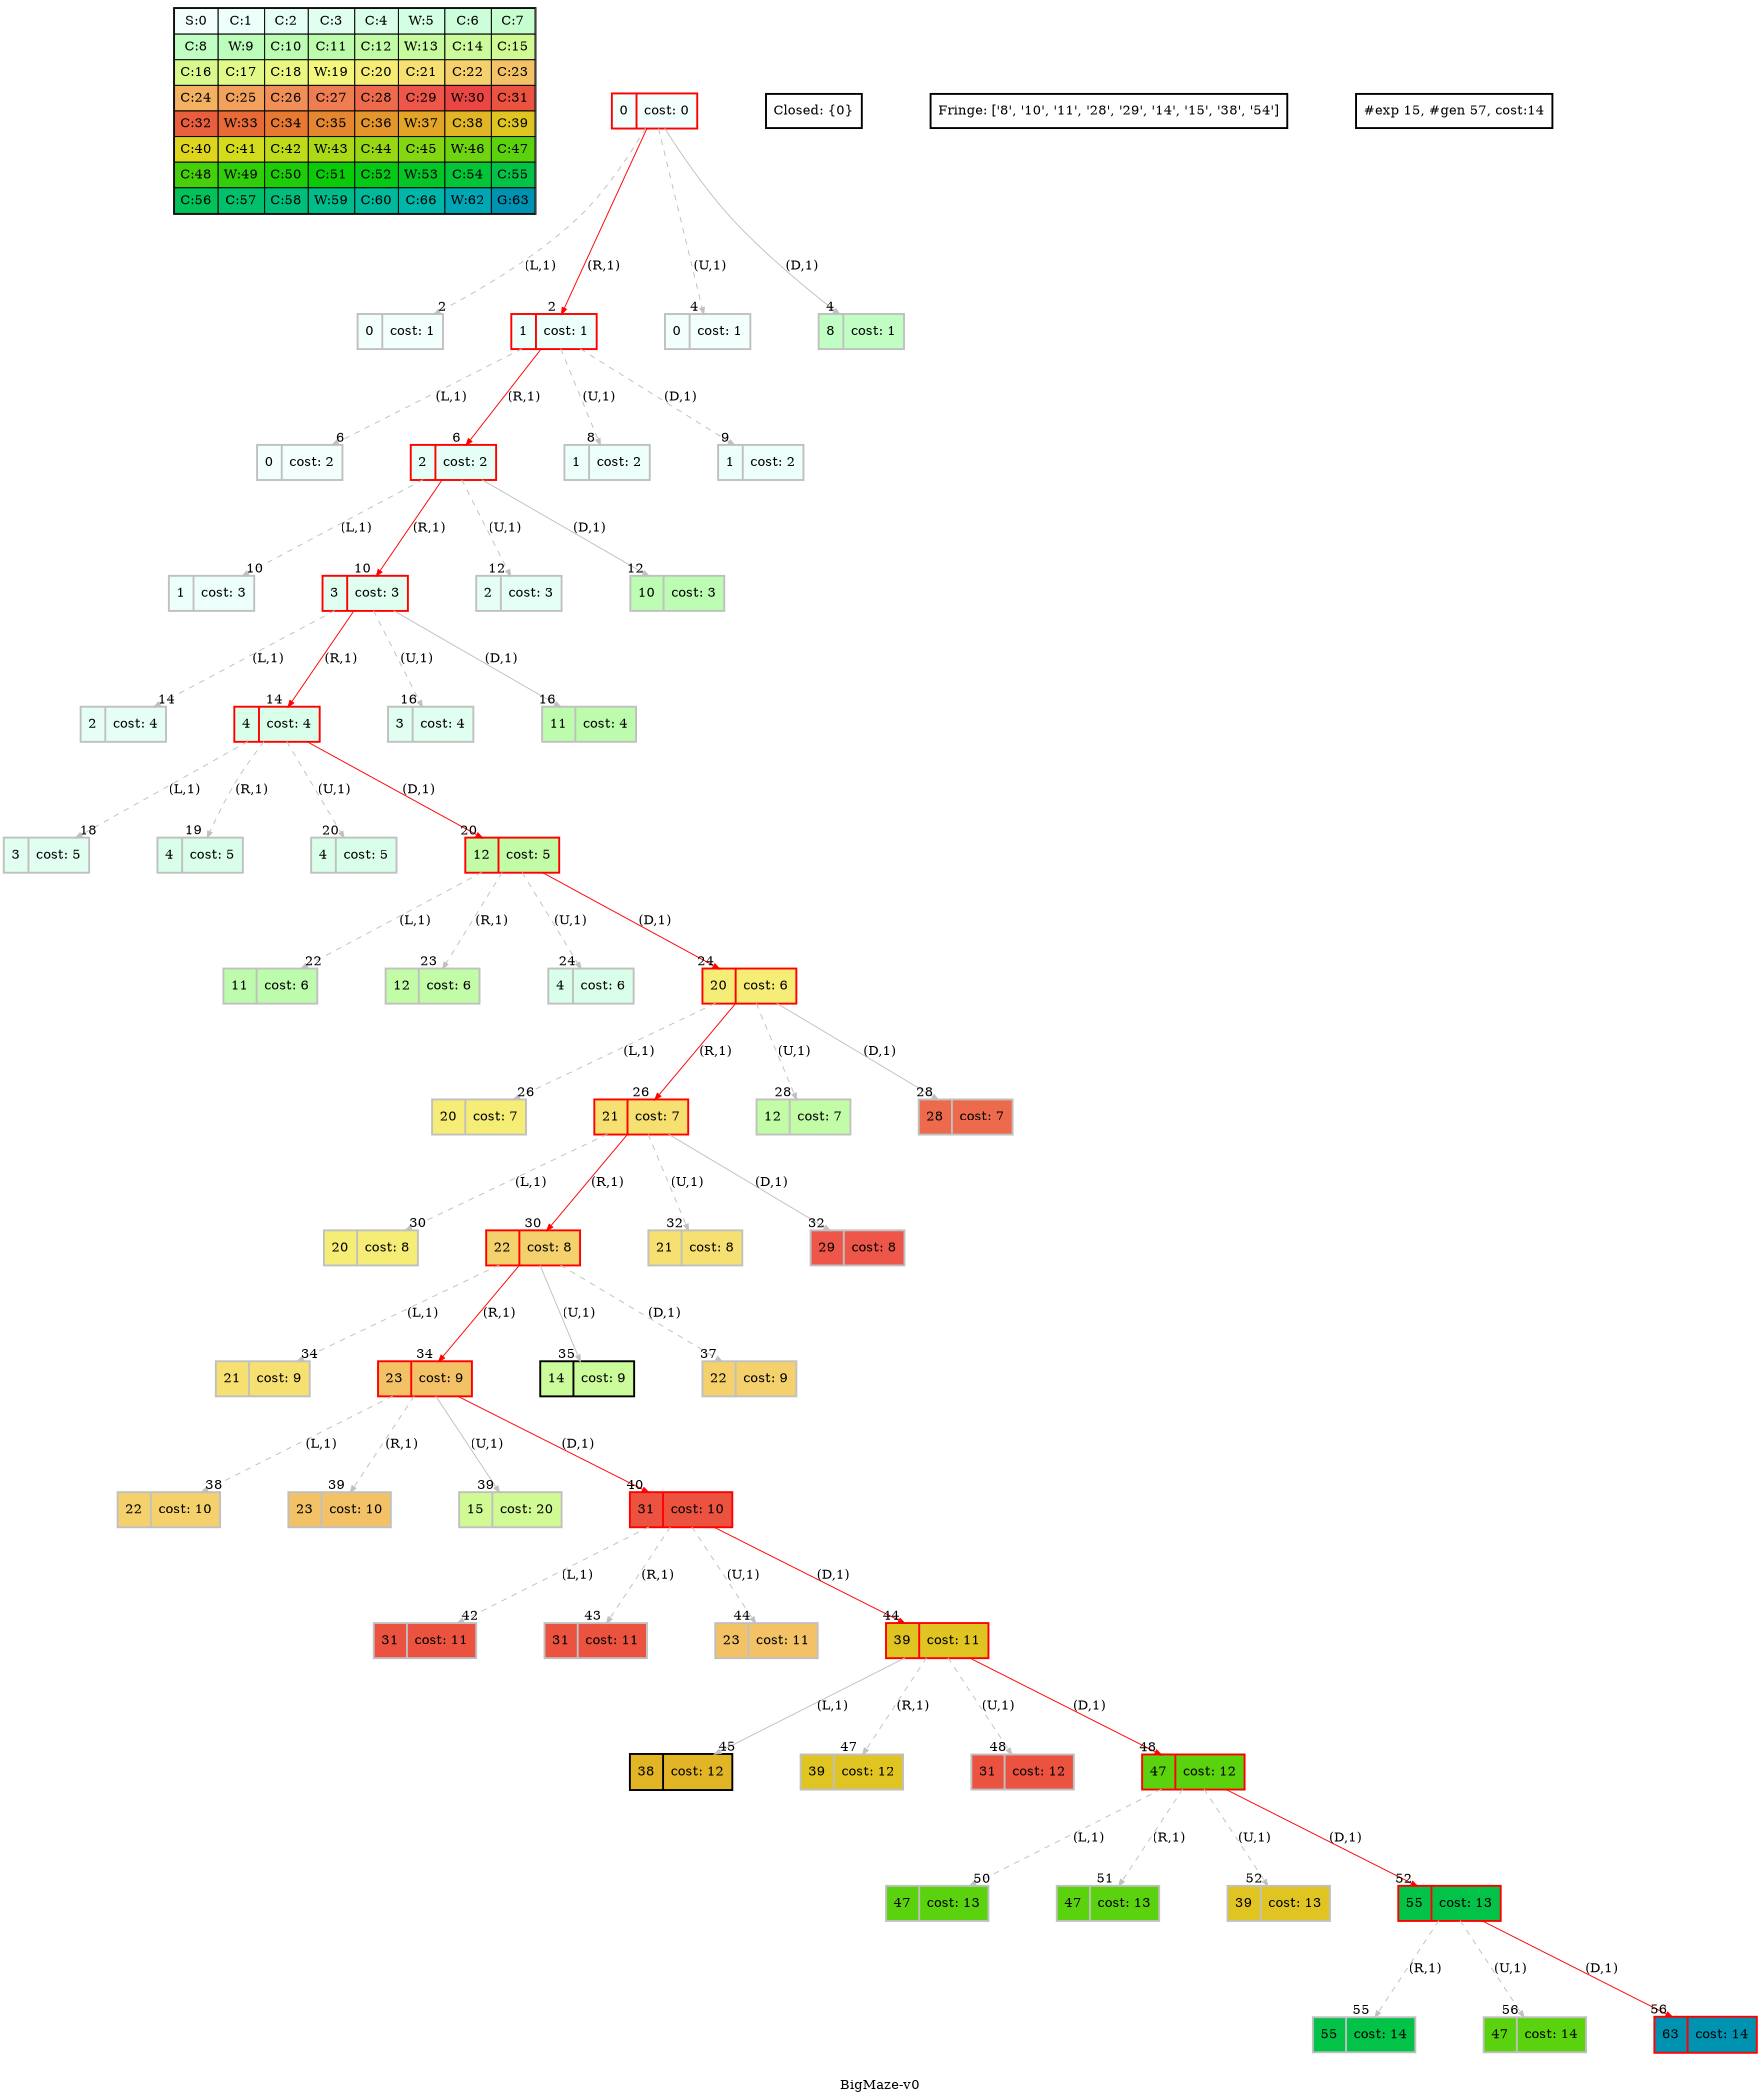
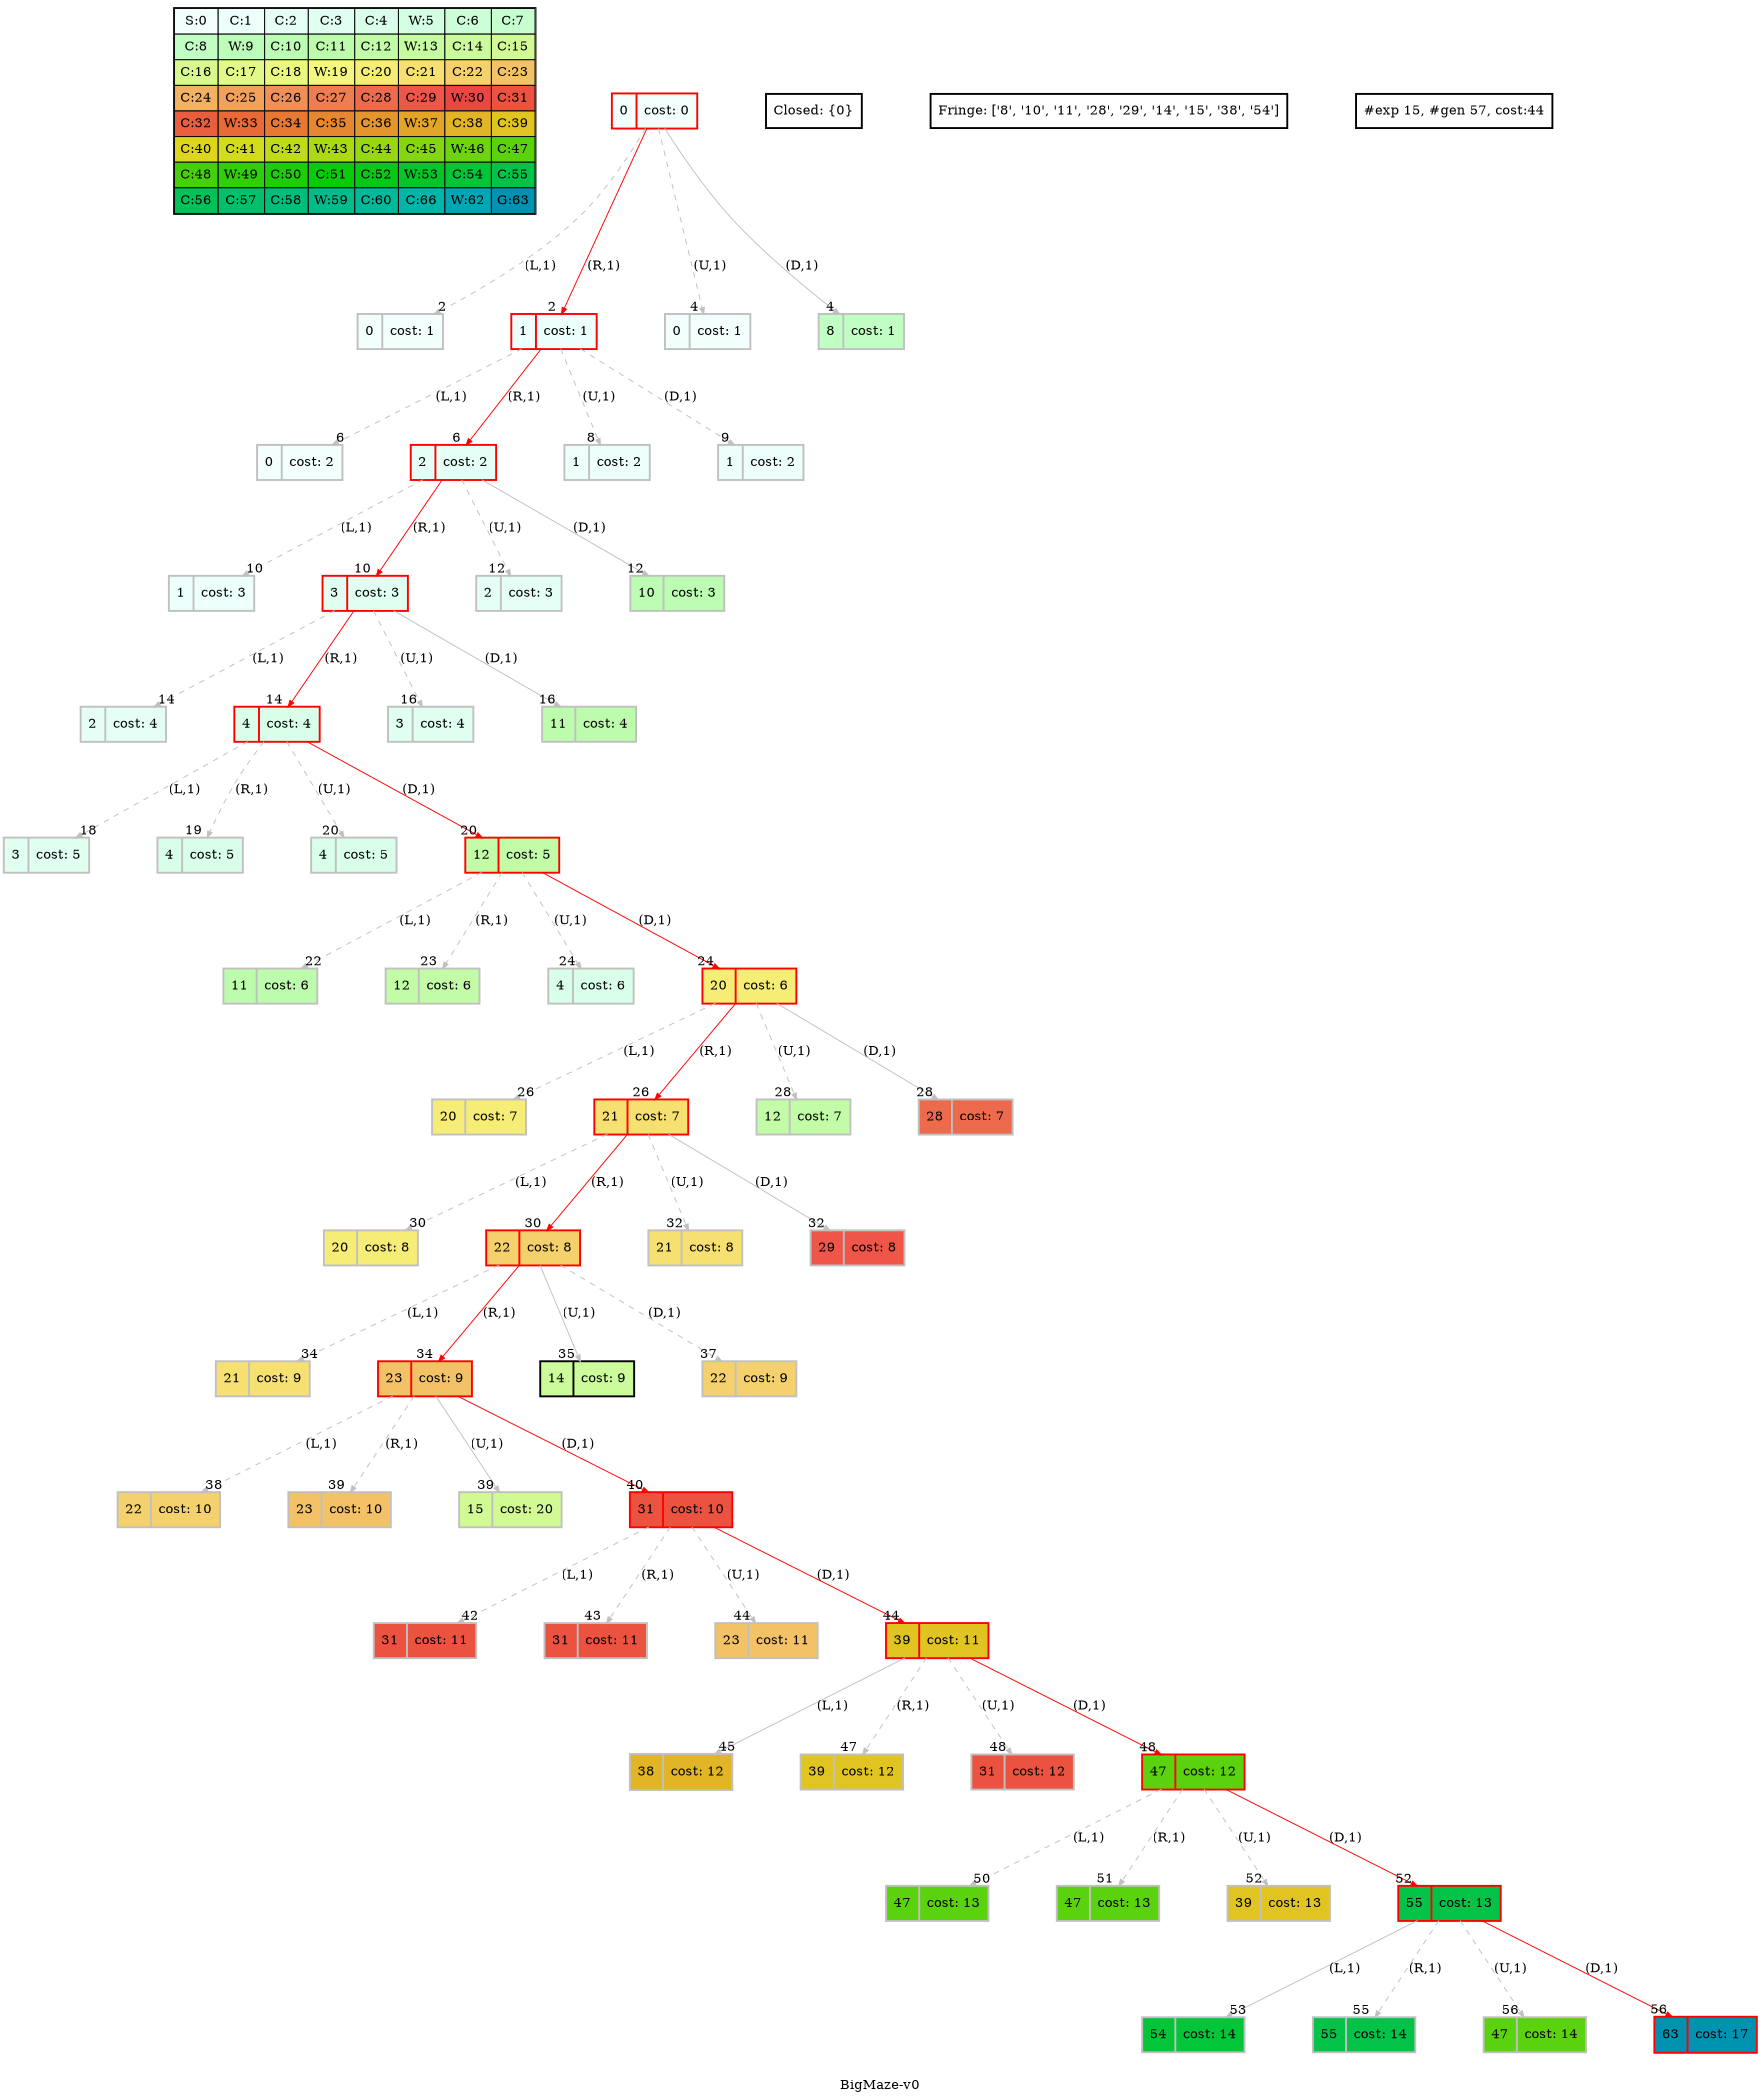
node "#exp 15, #gen 57, cost:14": label "#exp 15, #gen 57, cost:14" -> "#exp 15, #gen 57, cost:44"
node "38": color black -> grey
node "63": text "cost: 14" -> "cost: 17"
node "54": added
